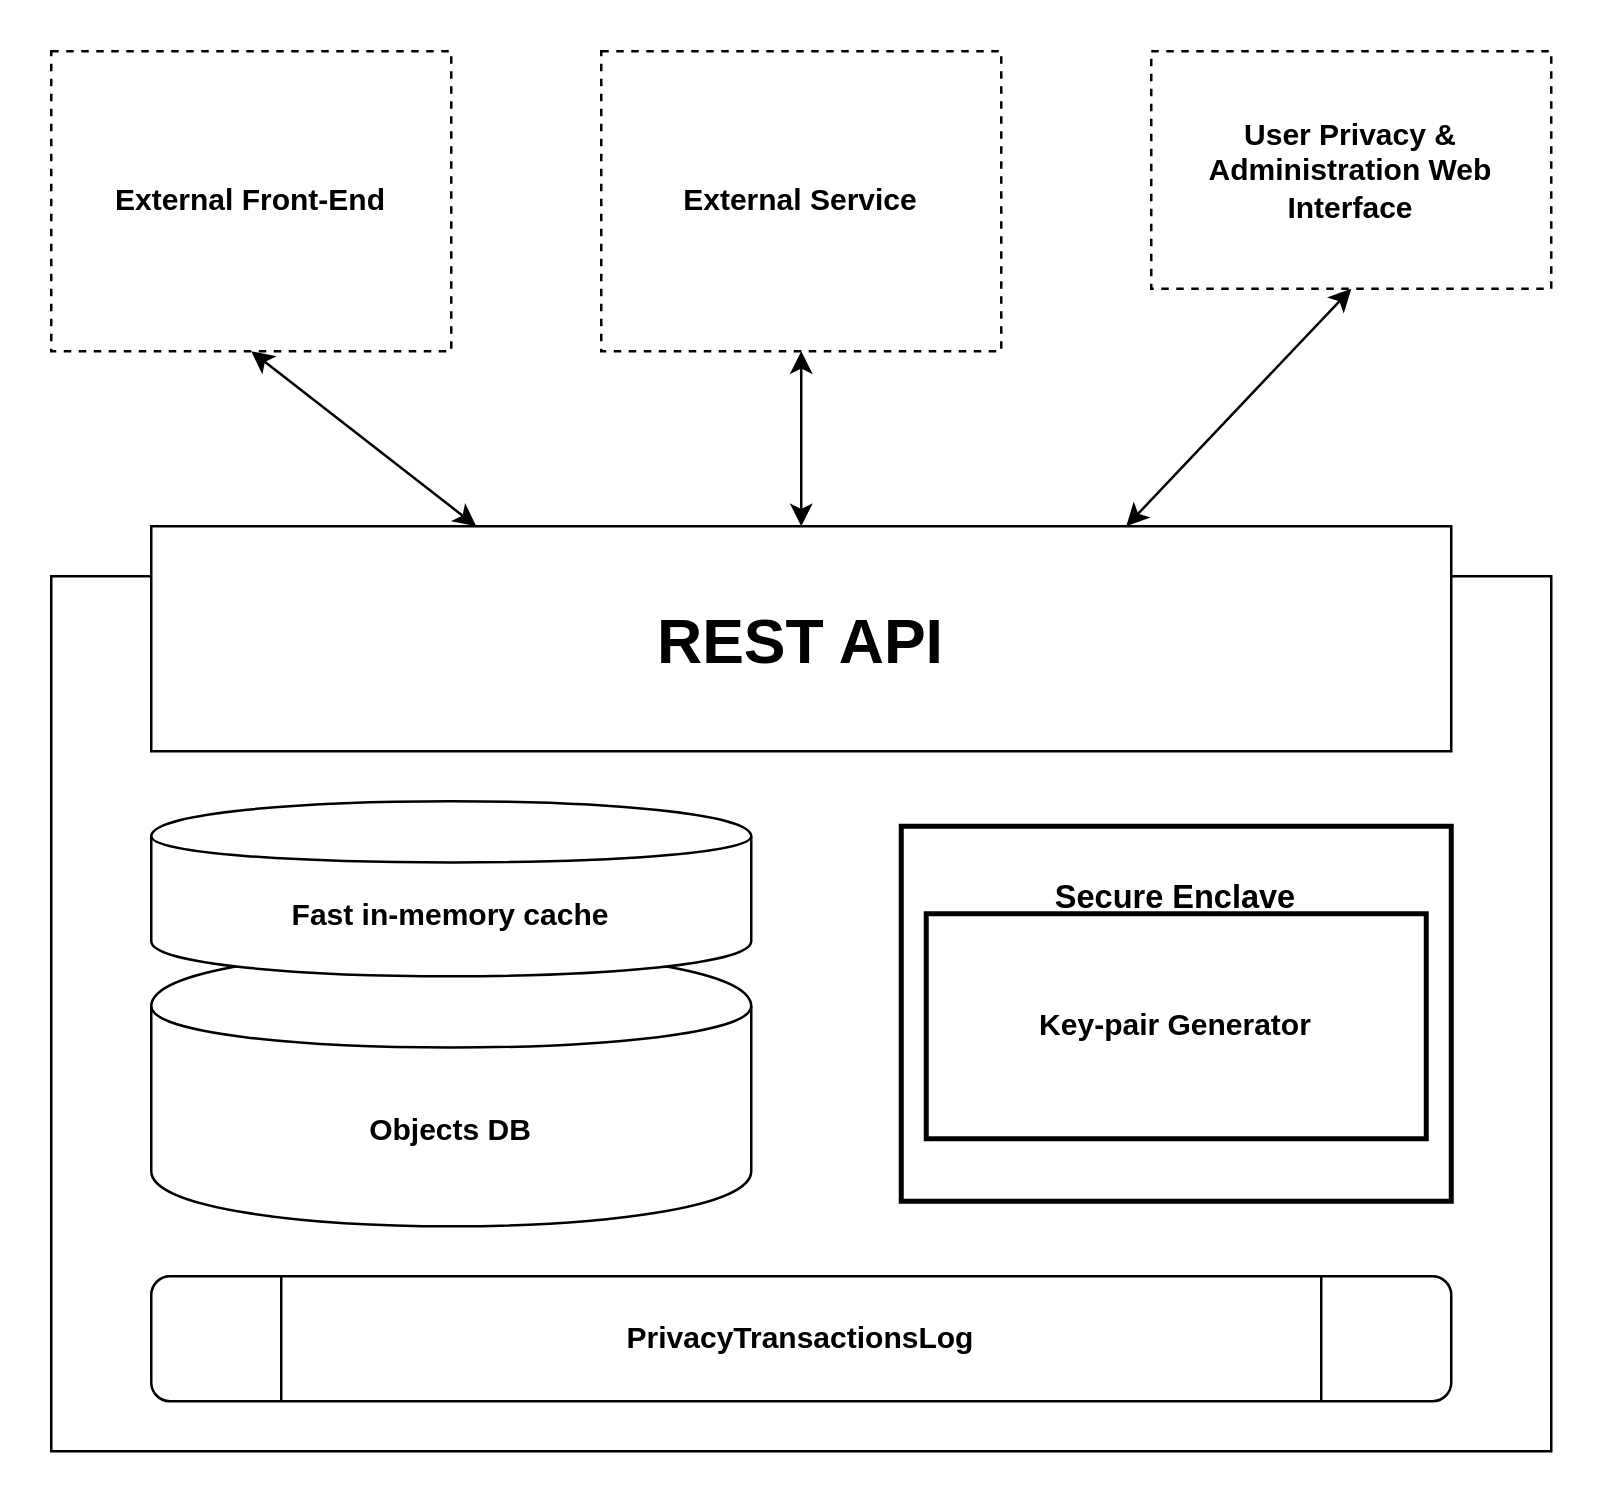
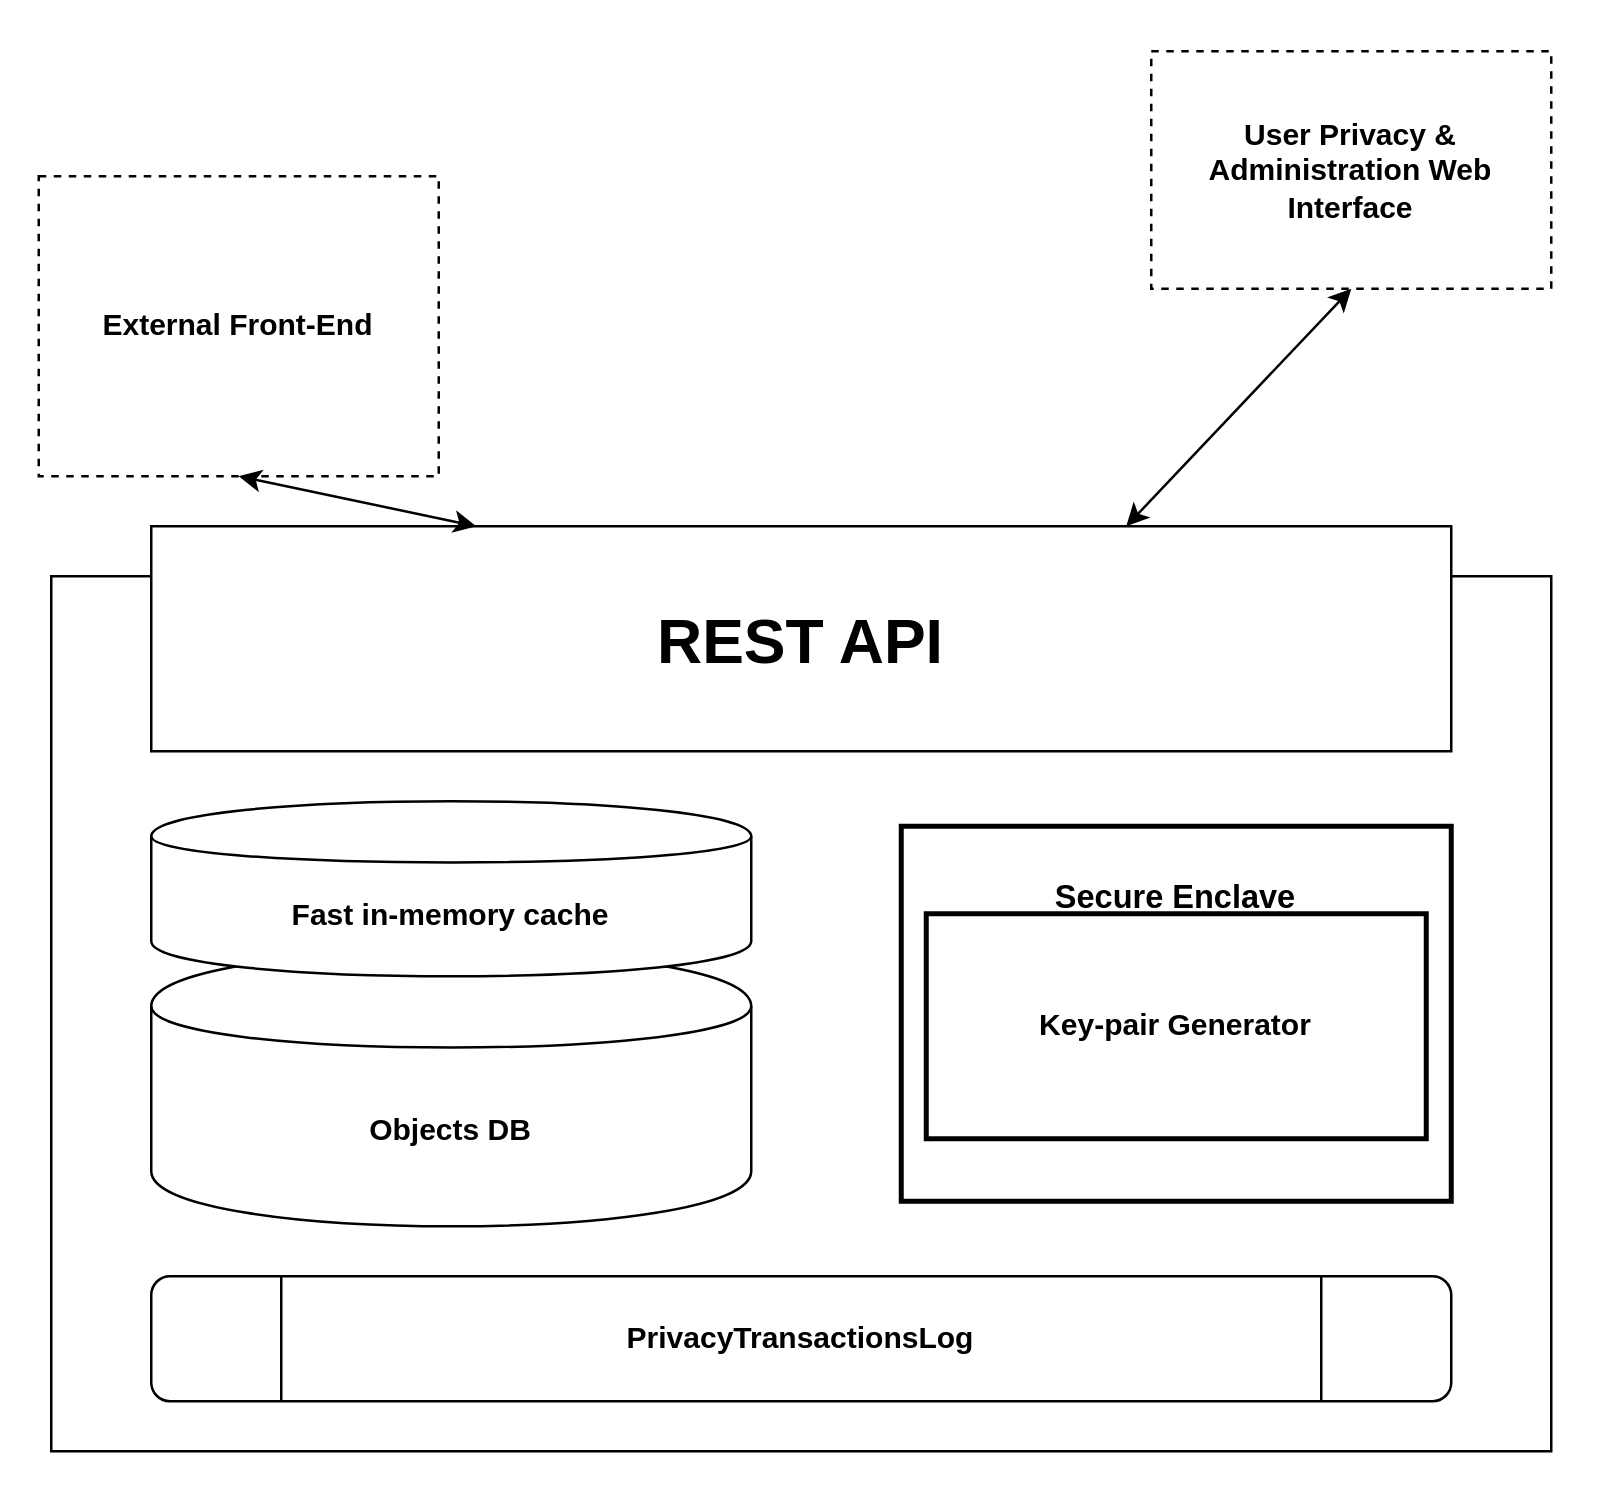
node "External Front-End": moved (251, 201) -> (239, 326)
node "External Service": removed
edge "External Service" -- "REST API": removed
